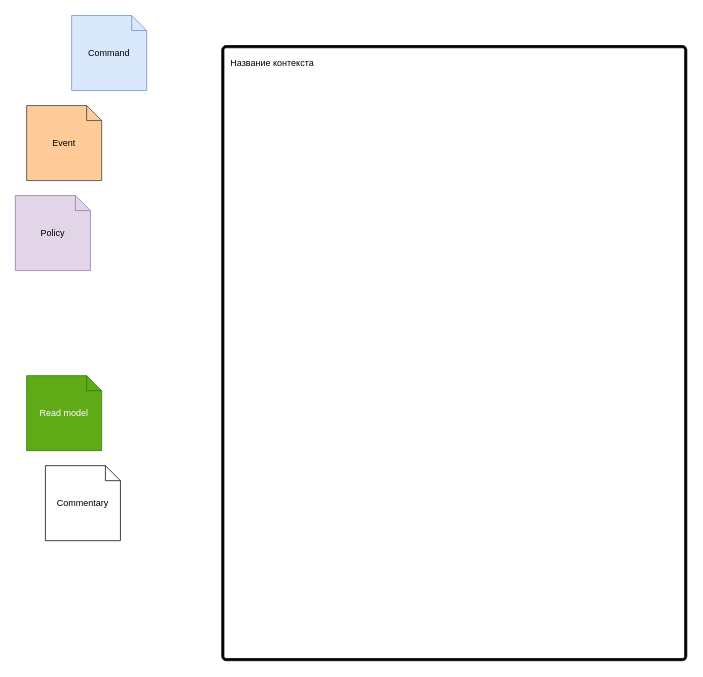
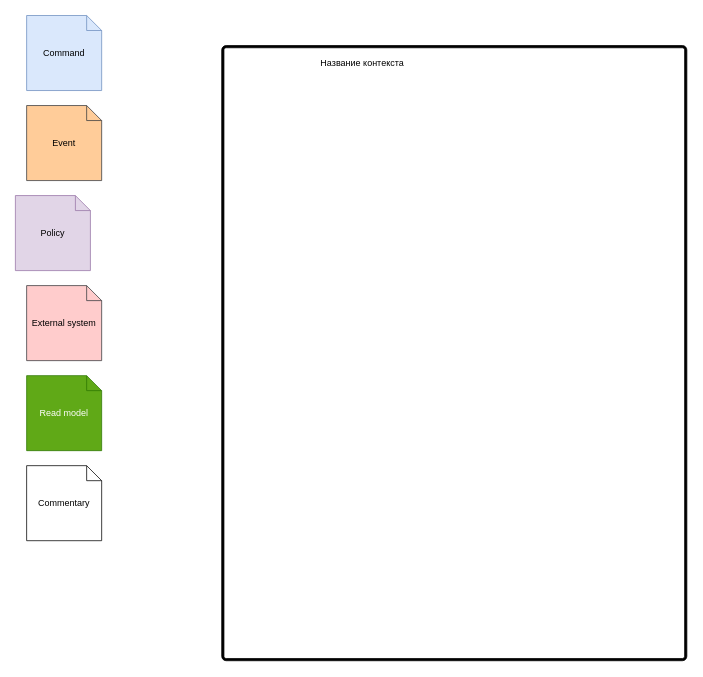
node "Command": moved (109, 53) -> (64, 53)
node "Название контекста": moved (345, 64) -> (435, 64)
node "External system": added
node "Commentary": moved (83, 503) -> (64, 503)
